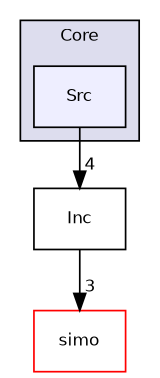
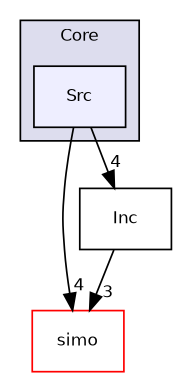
edge "Src" -> "simo": added
